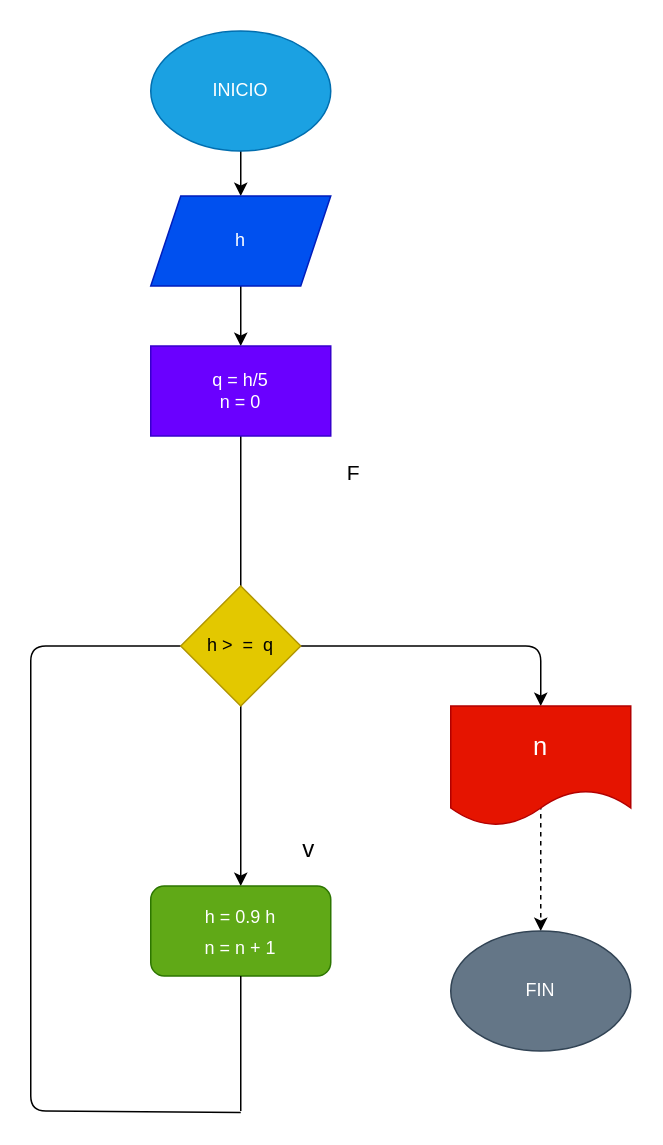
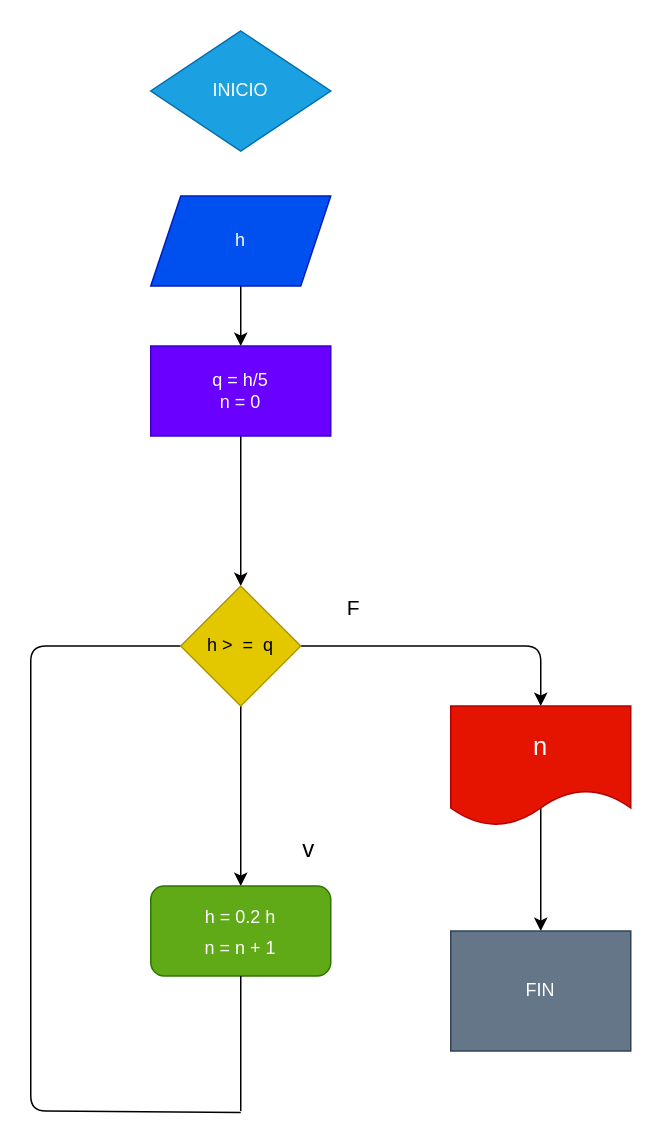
node "INICIO": shape ellipse -> diamond
edge "INICIO" -> "h": removed
node "F": moved (353, 473) -> (353, 608)
edge "q = h/5 n = 0" -- "h > = q": arrowhead none -> classic
edge "n" -> "FIN": style dashed -> solid
node "h = 0.9 h n = n + 1": label "h = 0.9 h n = n + 1" -> "h = 0.2 h n = n + 1"
node "FIN": shape ellipse -> rectangle
